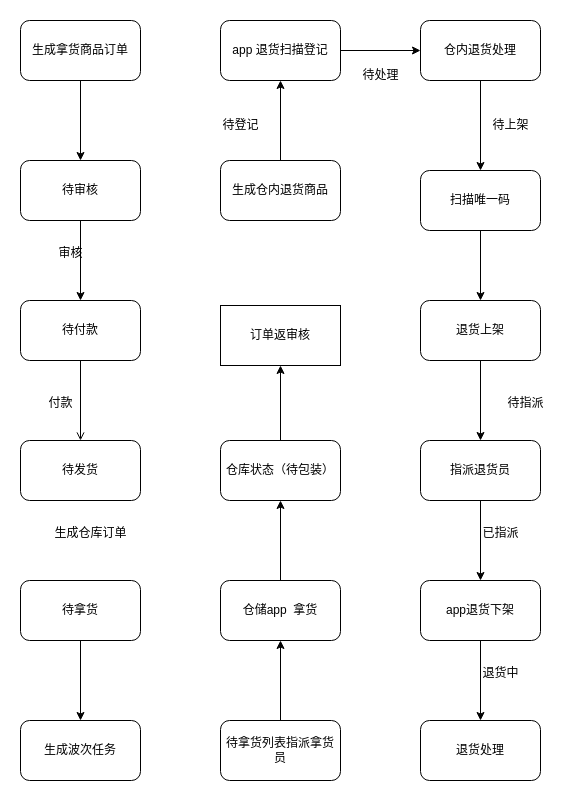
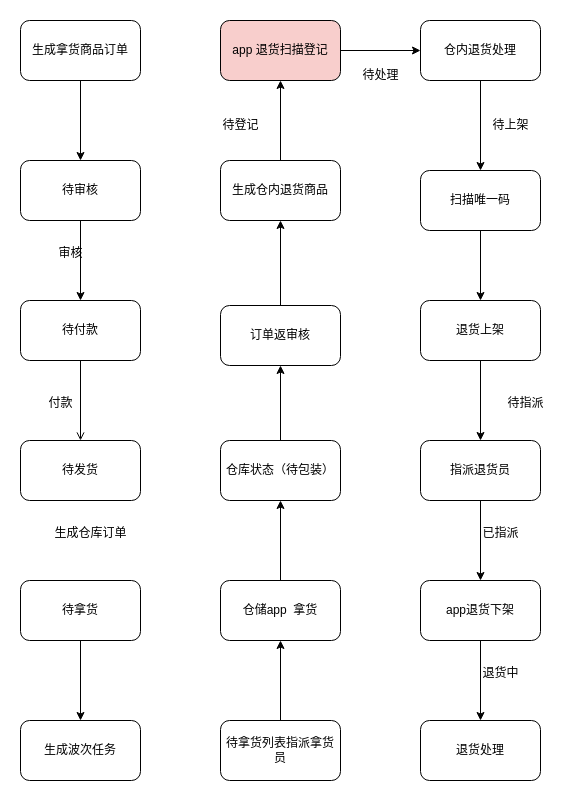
node "app 退货扫描登记": fillcolor #ffffff -> #f8cecc
edge "订单返审核" -> "生成仓内退货商品": added
node "订单返审核": shape rectangle -> rounded rectangle
